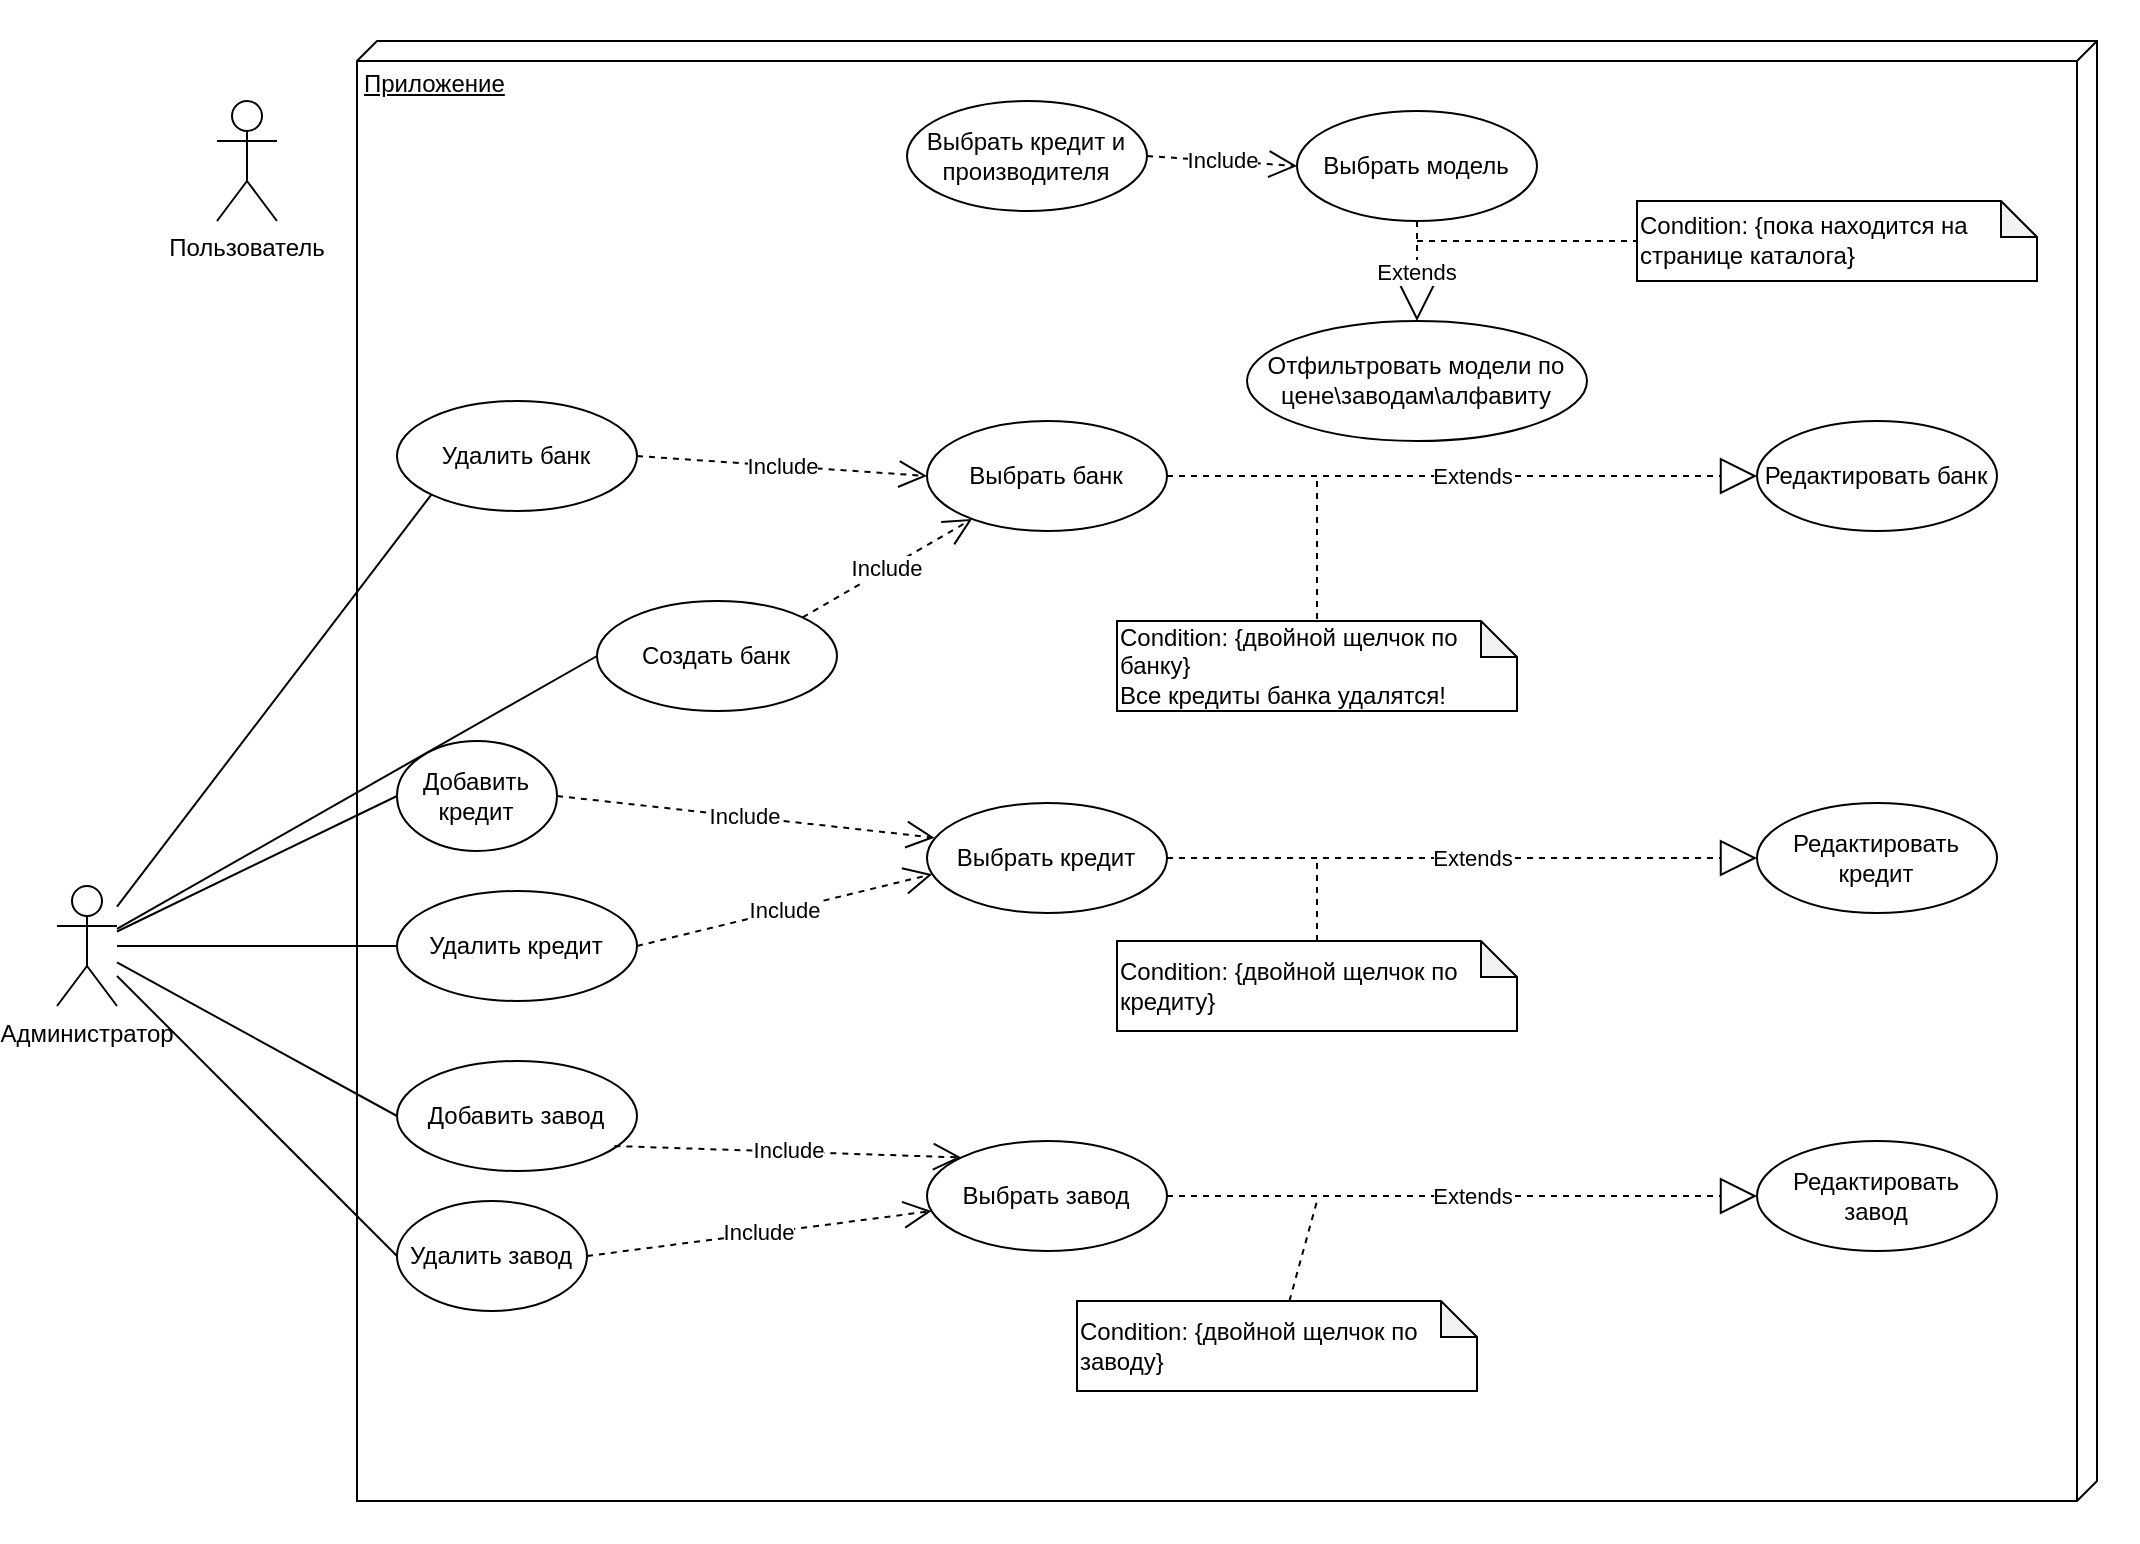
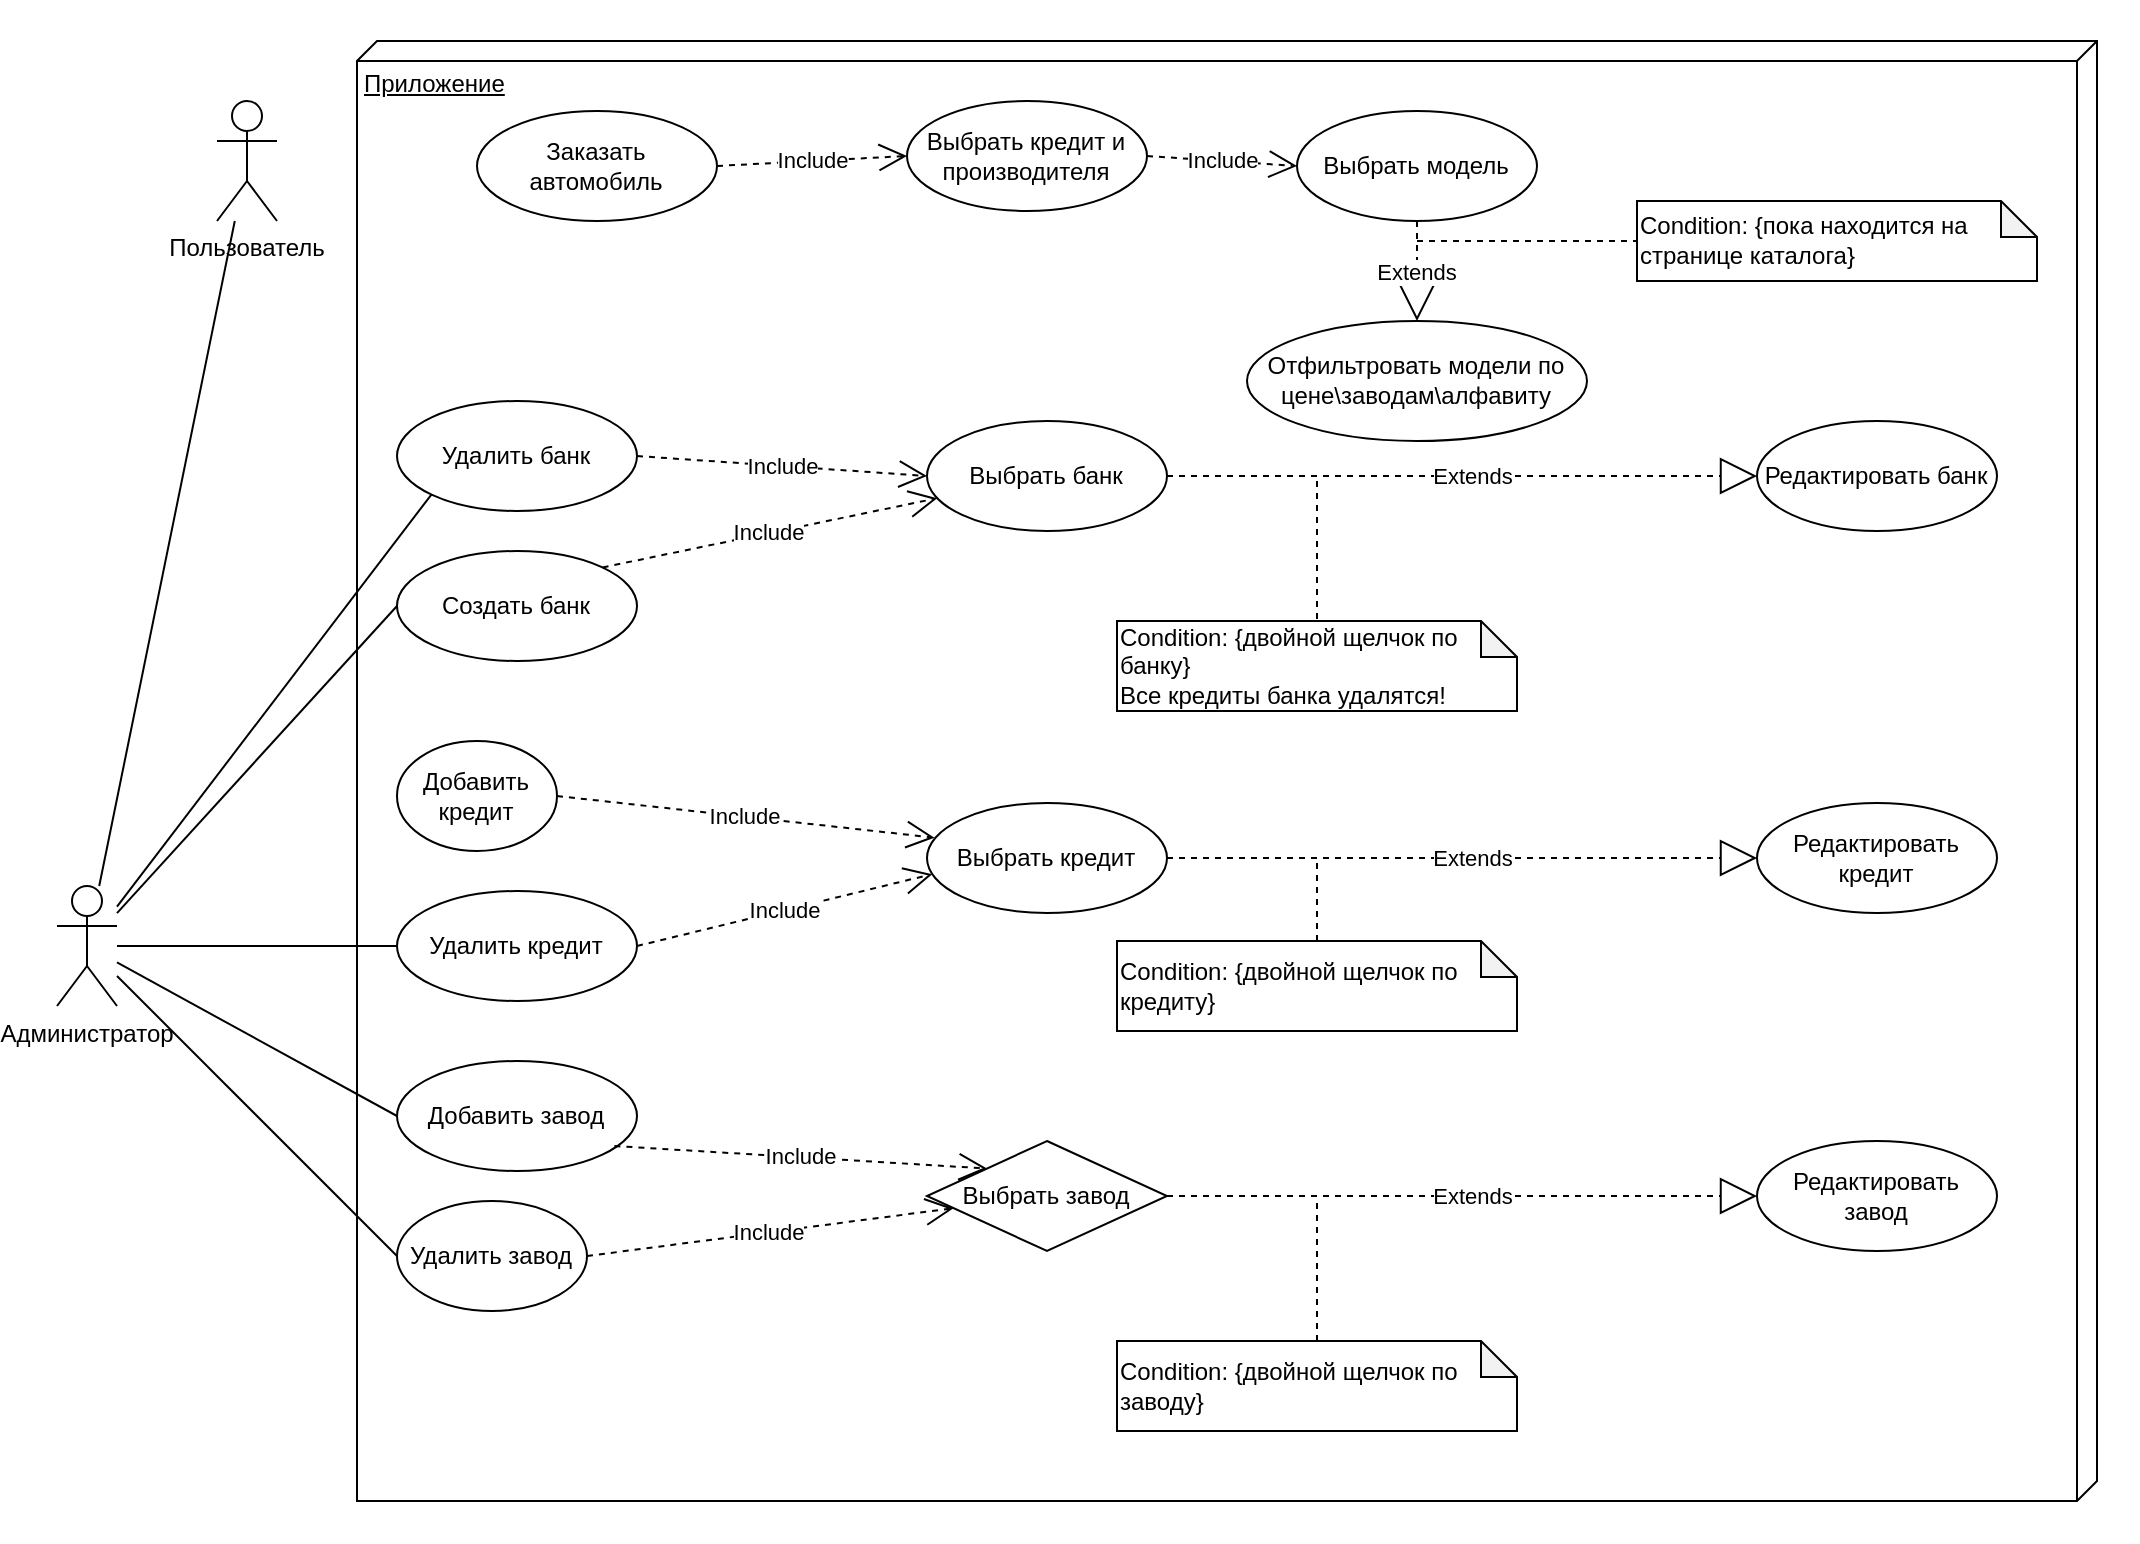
edge "Заказать автомобиль" -> "Выбрать кредит и производителя": added, label "Include"
node "Заказать автомобиль": added
node "Создать банк": moved (717, 656) -> (517, 606)
edge "Добавить кредит" -- "Администратор": now "Пользователь" -- "Администратор"
node "Выбрать завод": shape ellipse -> diamond
node "Condition: {двойной щелчок по заводу}": moved (1277, 1346) -> (1317, 1386)
